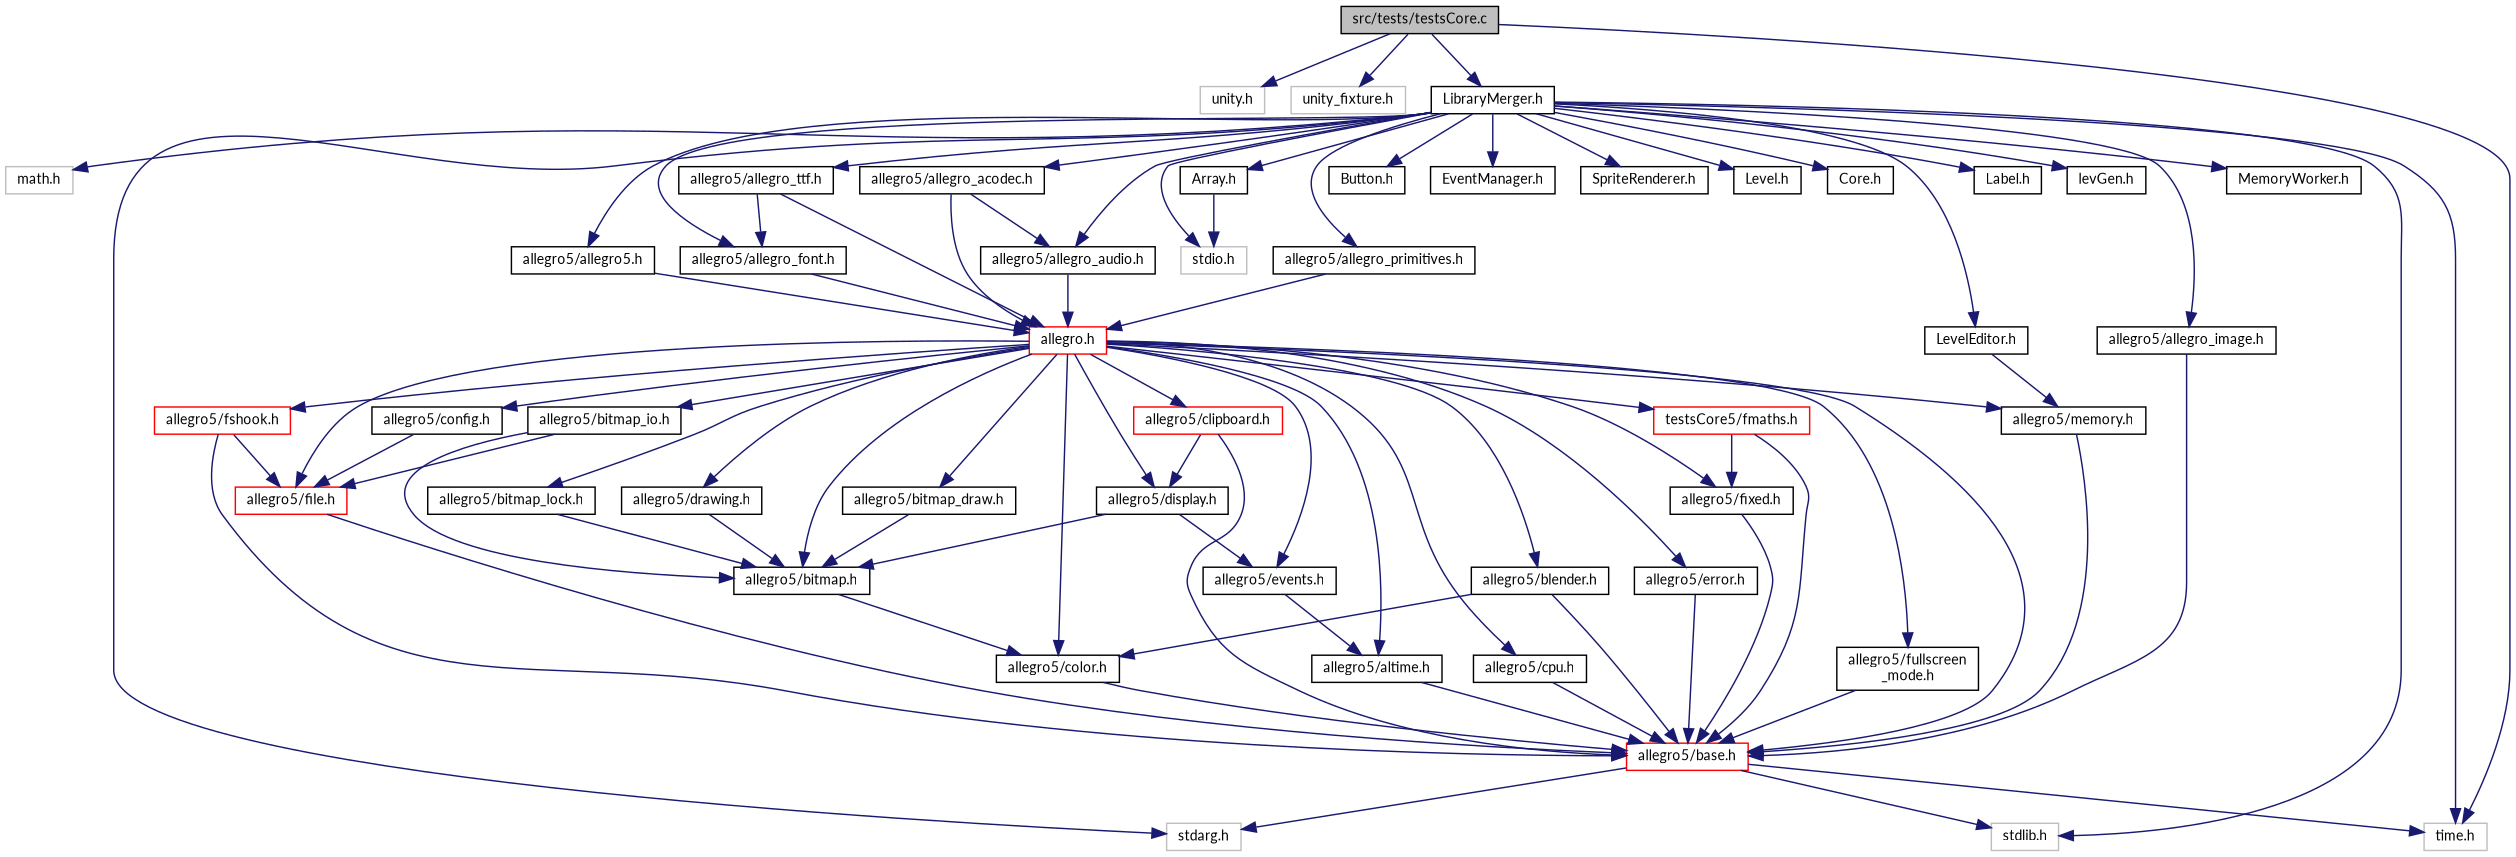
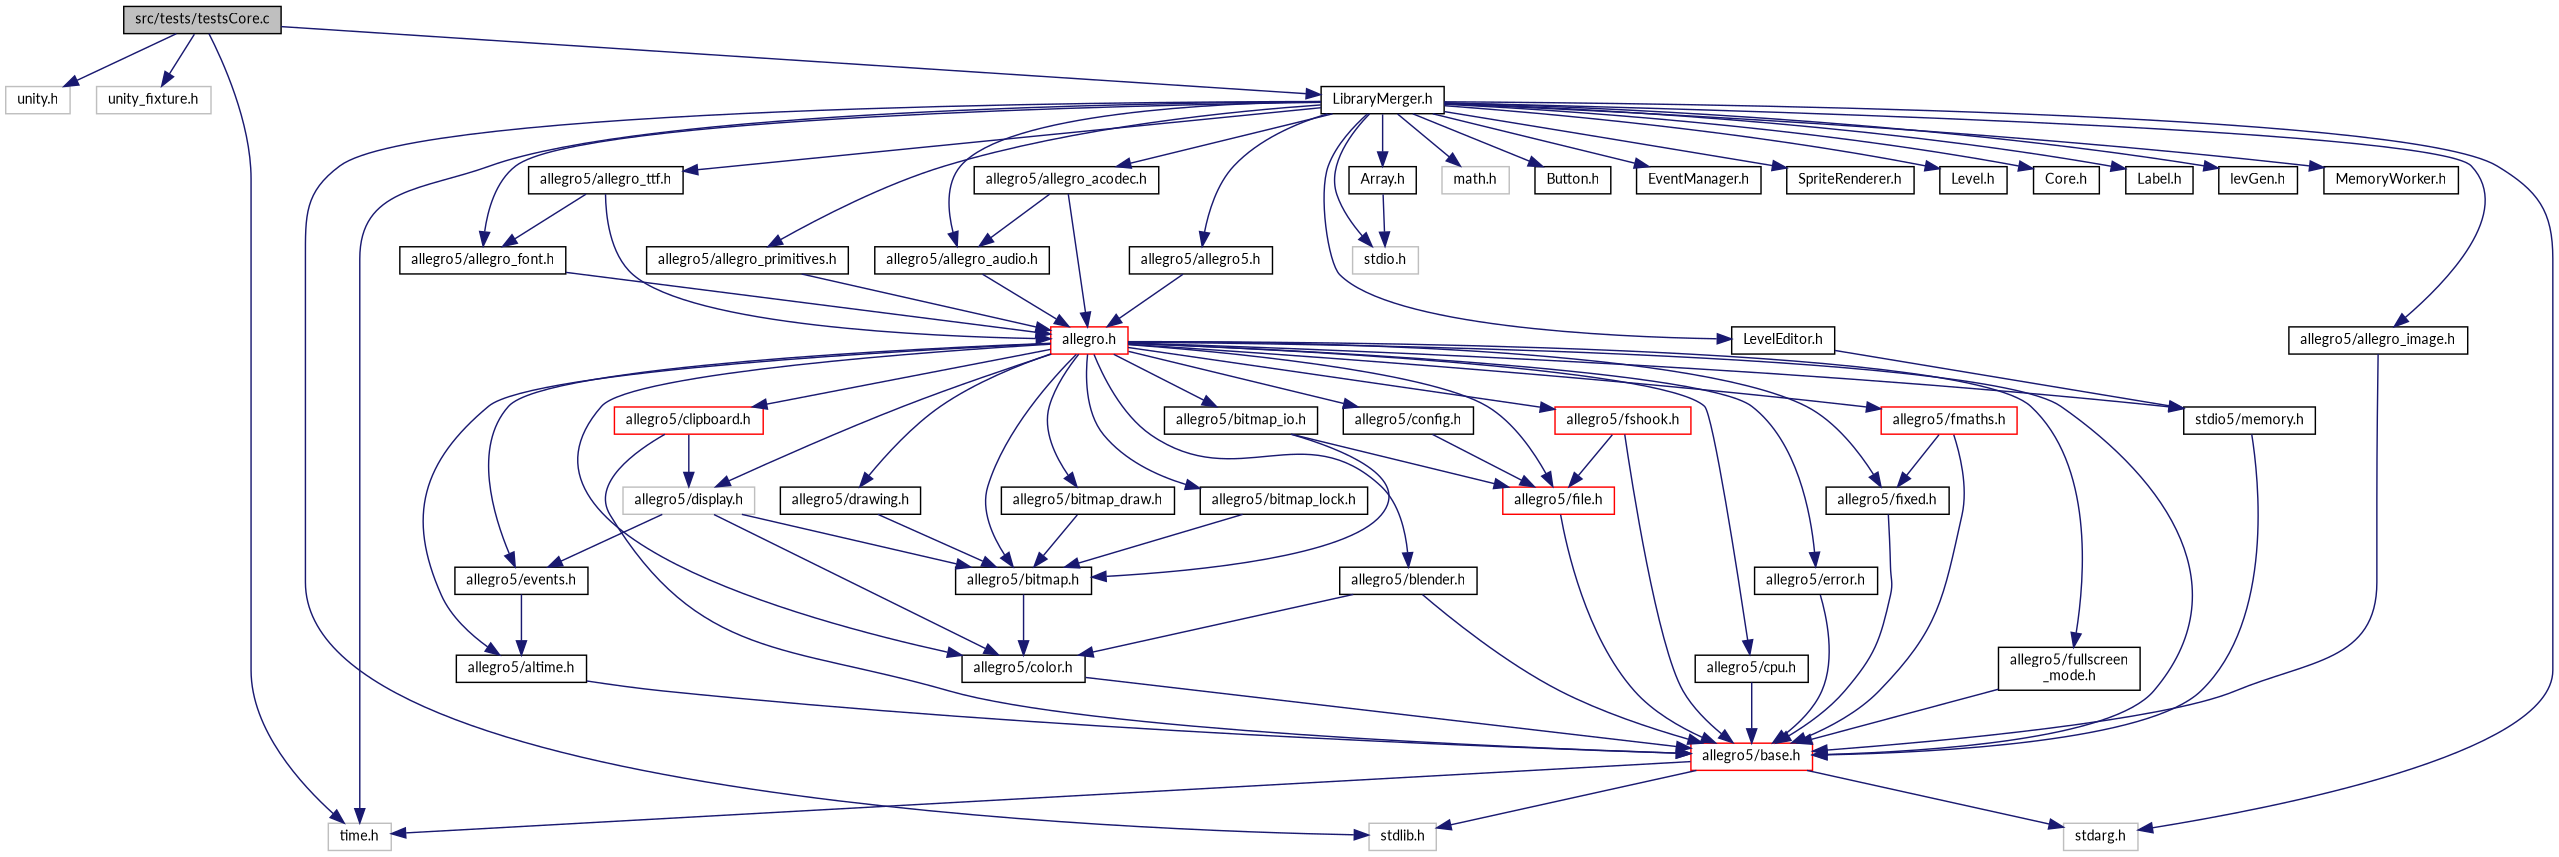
node "testsCore5/fmaths.h": label "testsCore5/fmaths.h" -> "allegro5/fmaths.h"
node "allegro5/memory.h": label "allegro5/memory.h" -> "stdio5/memory.h"
node "allegro5/display.h": color black -> grey75
edge "allegro5/display.h" -> "allegro5/color.h": added
